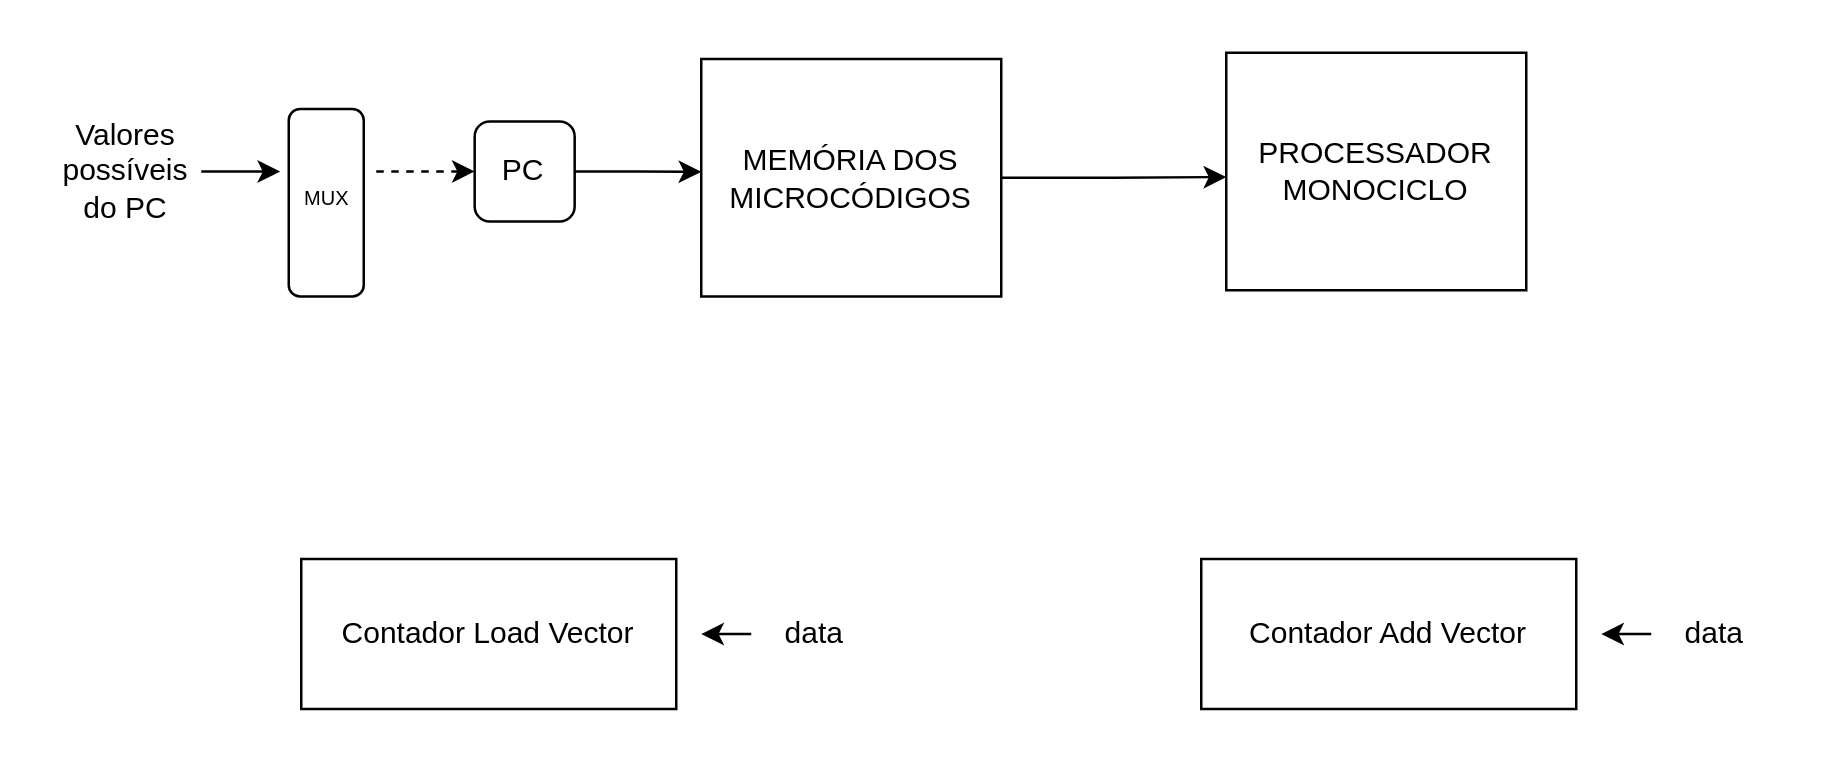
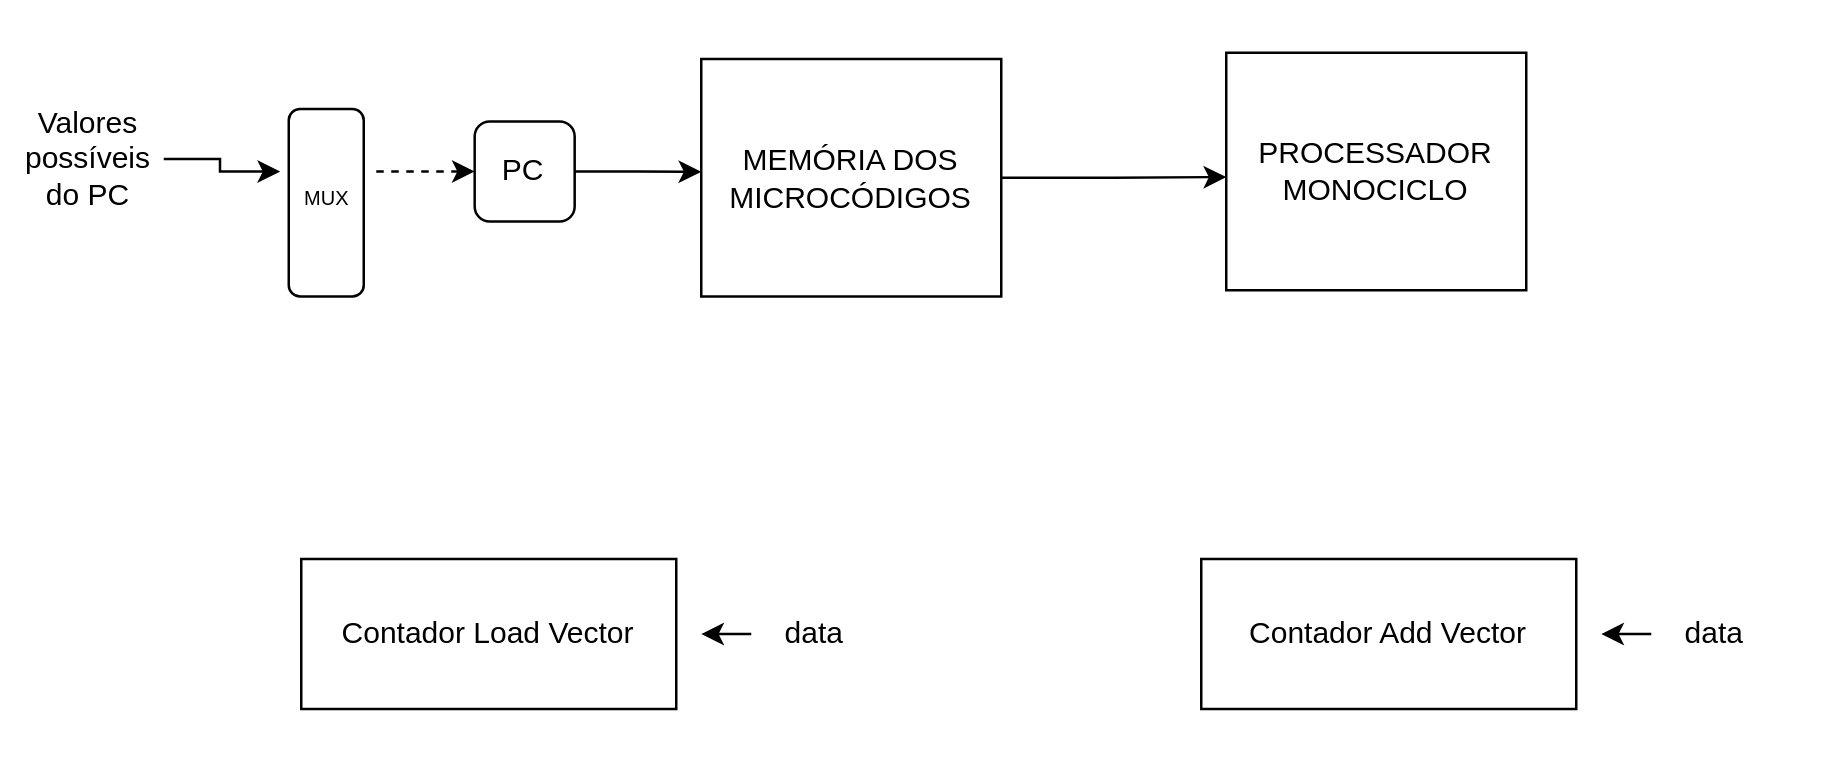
node "Valores possíveis do PC": moved (126, 171) -> (89, 159)
